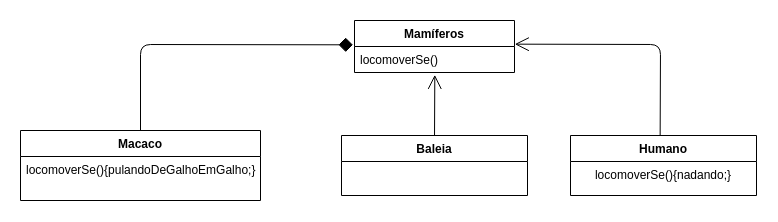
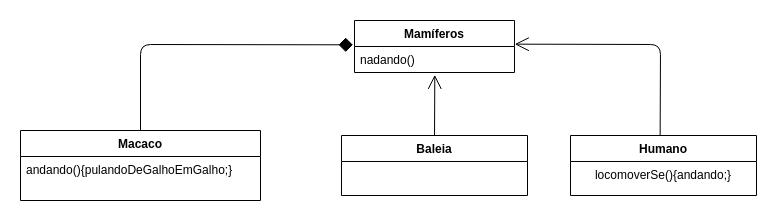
node "locomoverSe()": label "locomoverSe()" -> "nadando()"
node "locomoverSe(){pulandoDeGalhoEmGalho;}": label "locomoverSe(){pulandoDeGalhoEmGalho;}" -> "andando(){pulandoDeGalhoEmGalho;}"
node "locomoverSe(){nadando;}": label "locomoverSe(){nadando;}" -> "locomoverSe(){andando;}"
